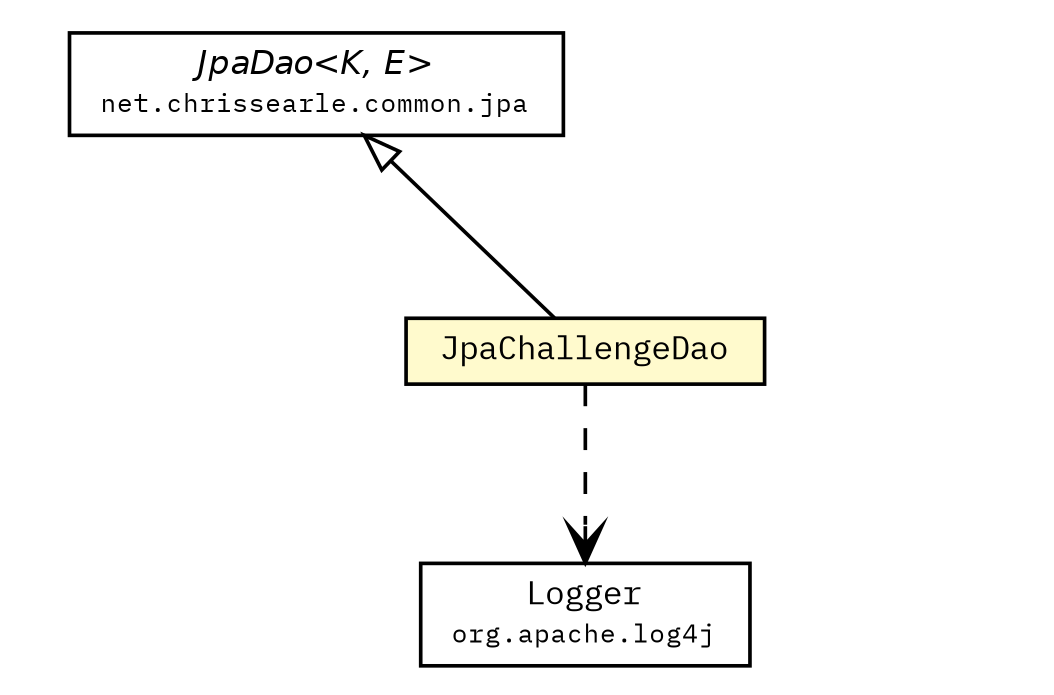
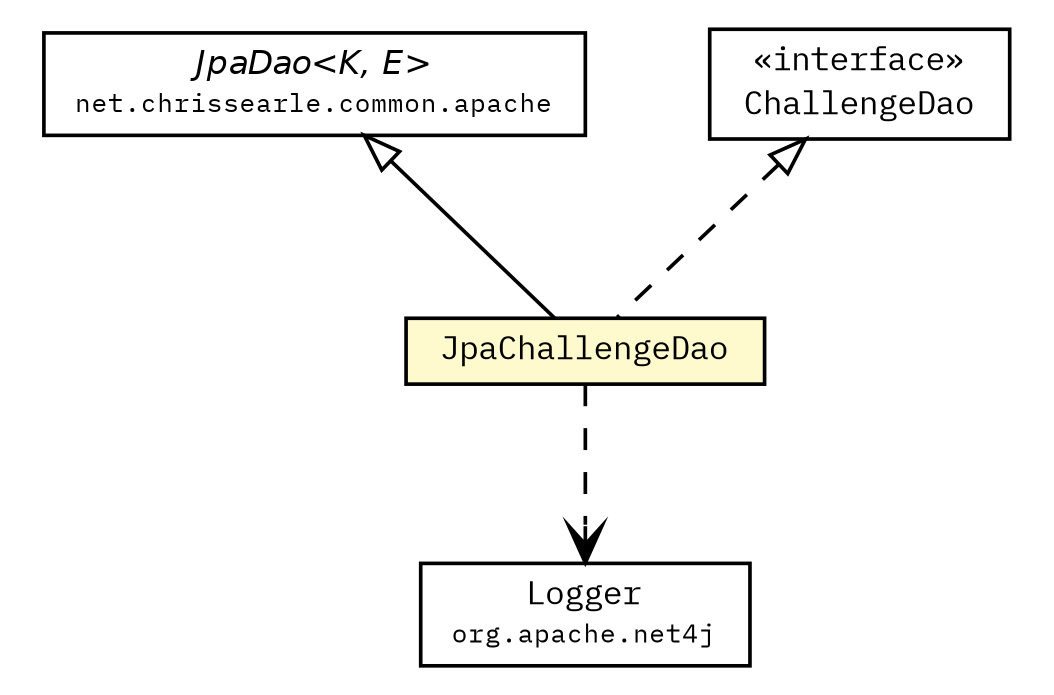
node "ChallengeDao": added
node "JpaDao<K, E>": text "net.chrissearle.common.jpa" -> "net.chrissearle.common.apache"
node "Logger": text "org.apache.log4j" -> "org.apache.net4j"
